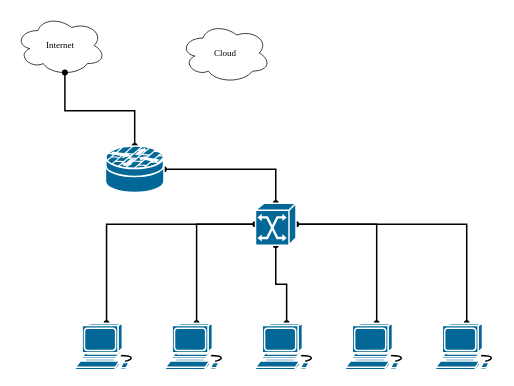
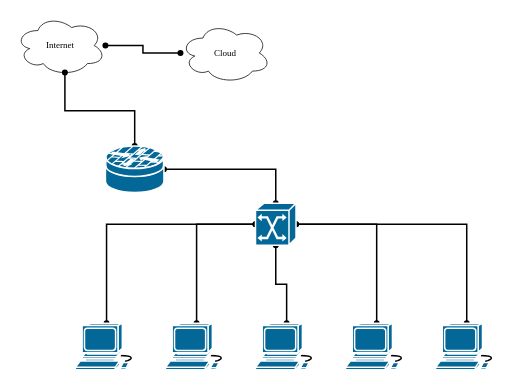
edge "Internet" -- "Cloud": added
